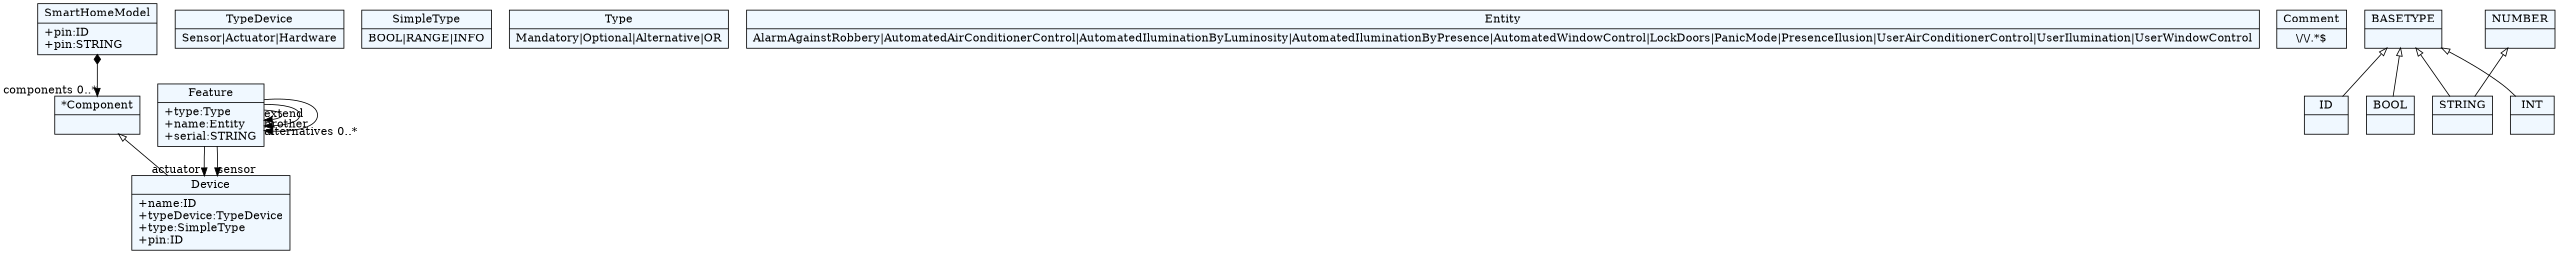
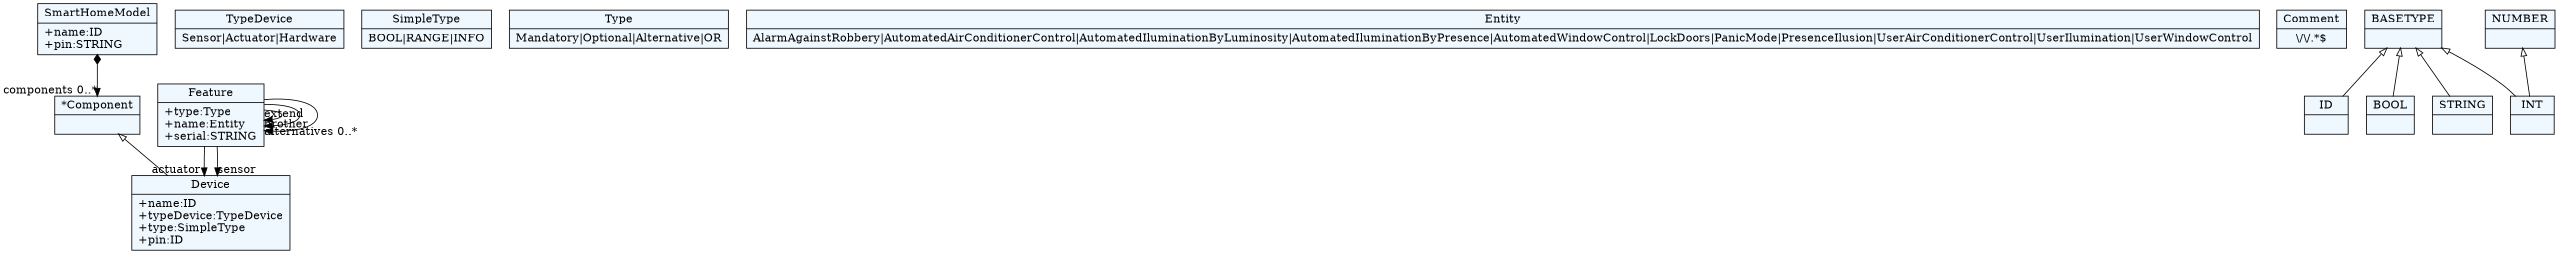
node "SmartHomeModel": text "+pin:ID" -> "+name:ID"
edge "STRING" -> "NUMBER": now "INT" -> "NUMBER"
